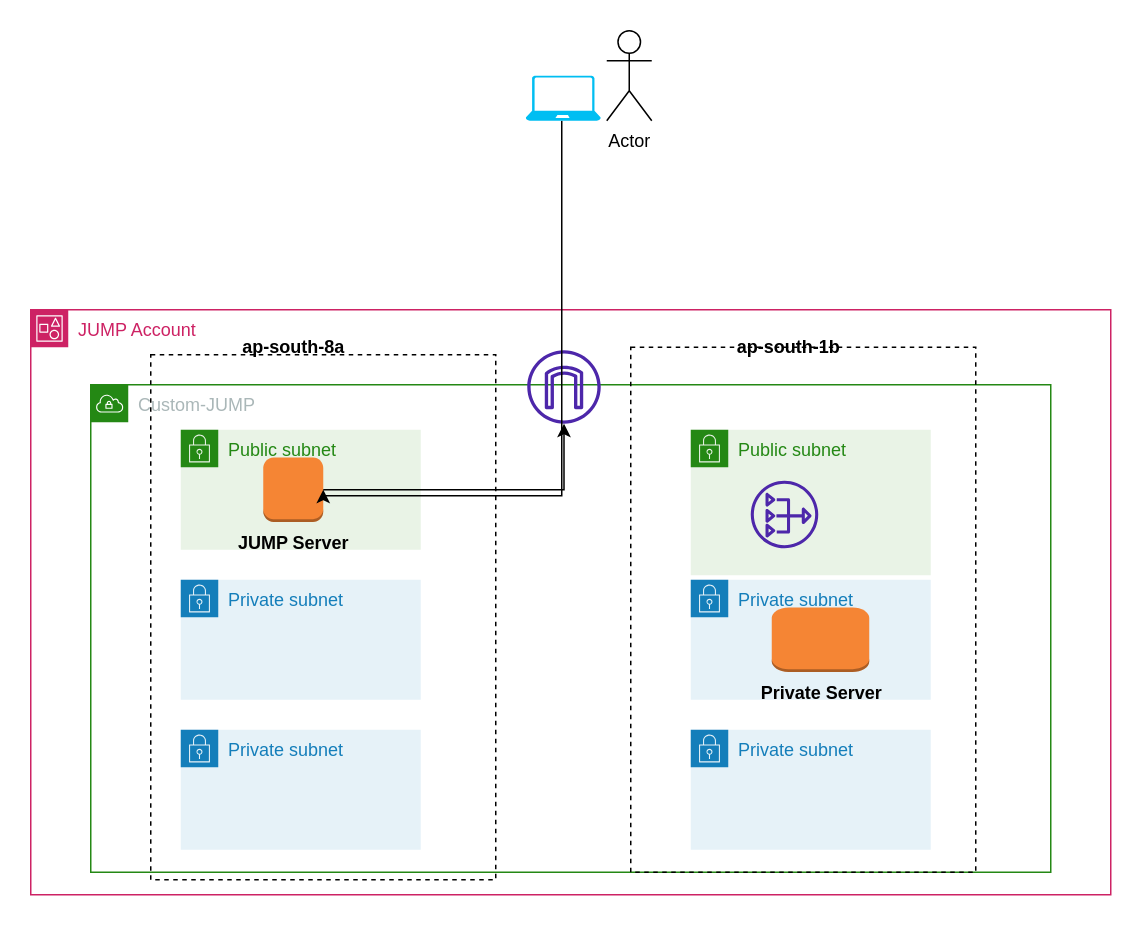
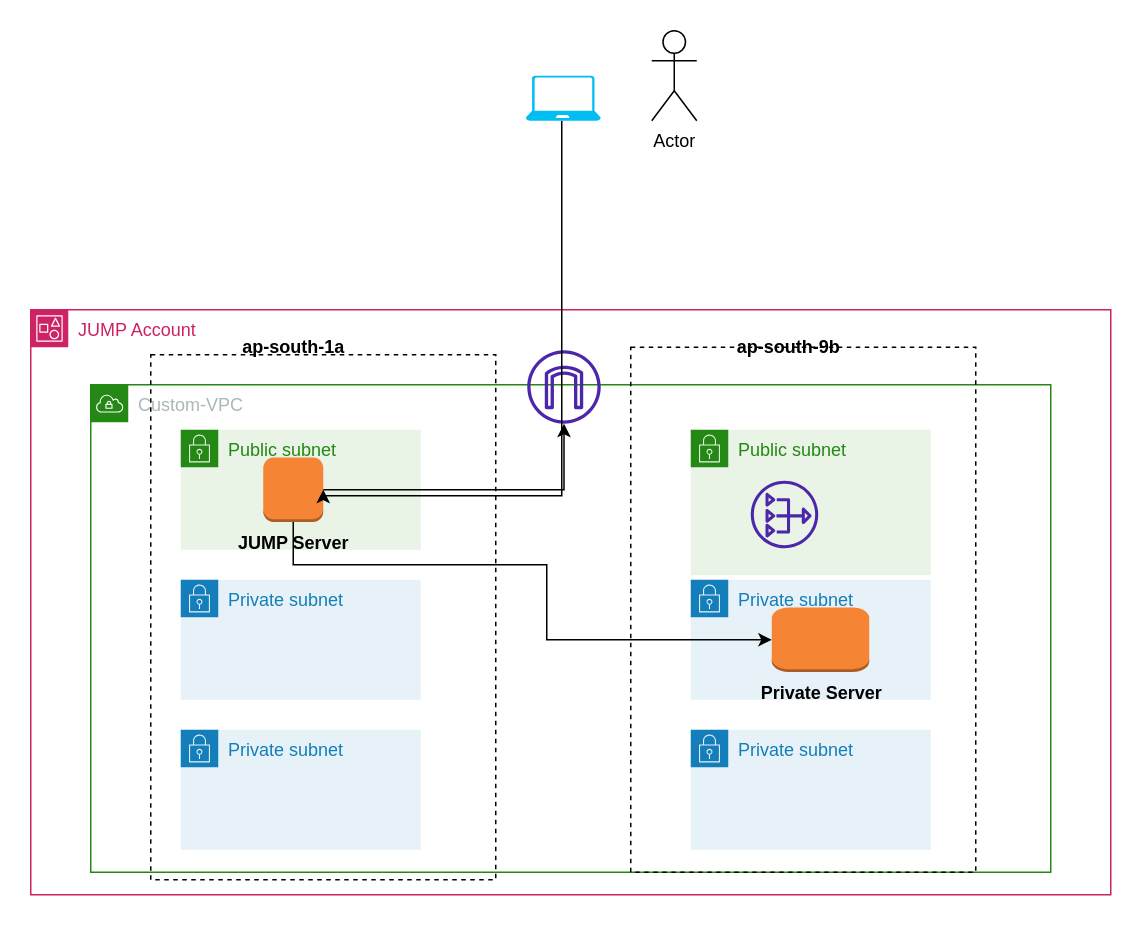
node "Actor": moved (629, 76) -> (674, 76)
node "ap-south-8a": label "ap-south-8a" -> "ap-south-1a"
node "ap-south-1b": label "ap-south-1b" -> "ap-south-9b"
node "Custom-JUMP": label "Custom-JUMP" -> "Custom-VPC"
edge "JUMP Server" -> "Private Server": added
